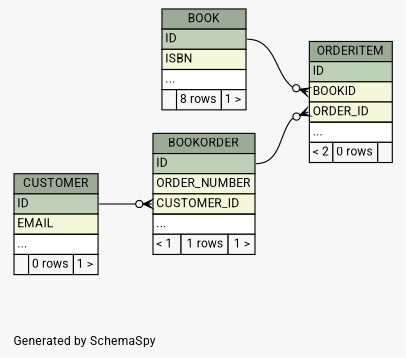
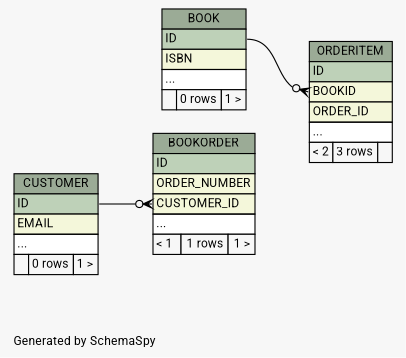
node "BOOK": text "8 rows" -> "0 rows"
edge "BOOKORDER" -> "ORDERITEM": removed
node "ORDERITEM": text "0 rows" -> "3 rows"
